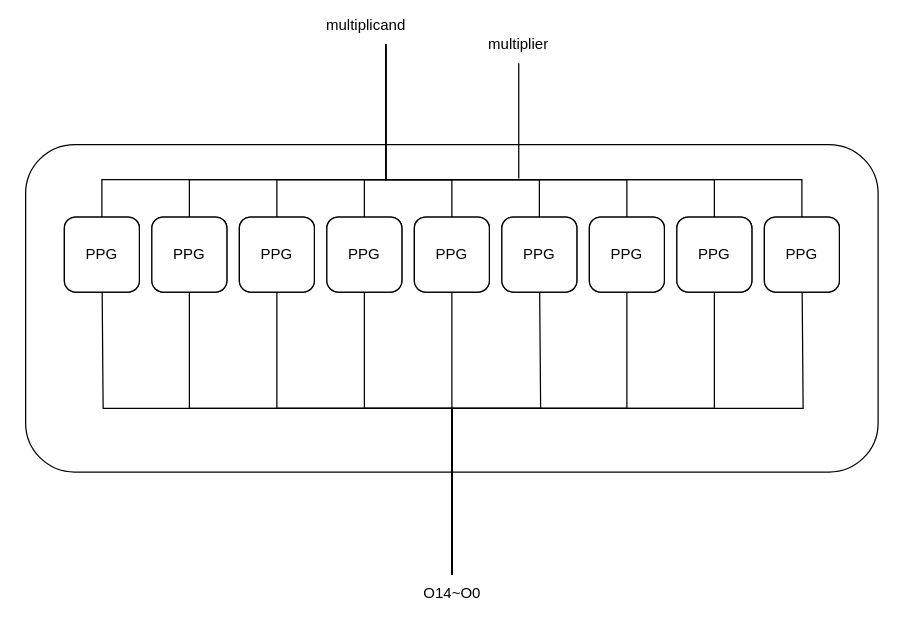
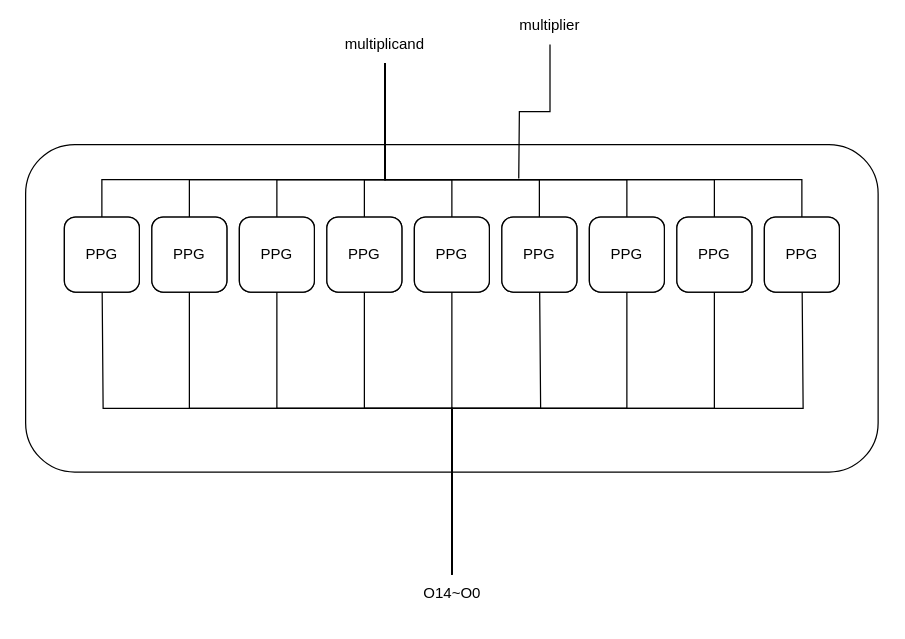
node "multiplicand": moved (366, 26) -> (385, 44)
node "multiplier": moved (519, 44) -> (550, 26)
